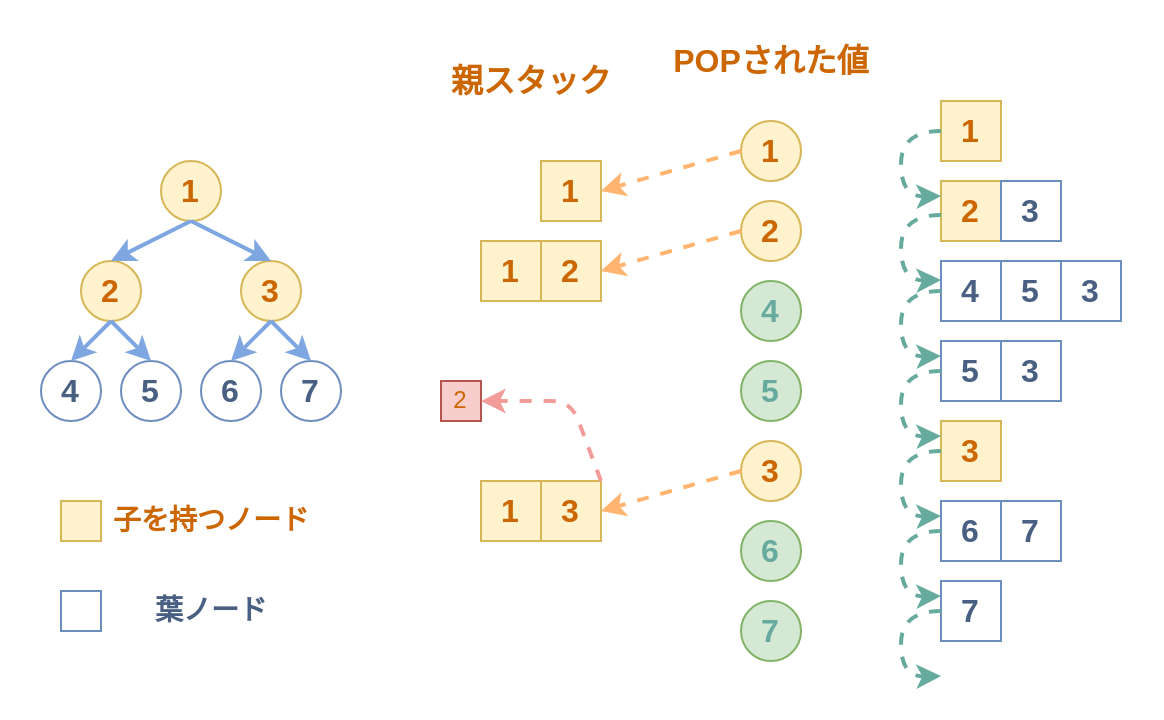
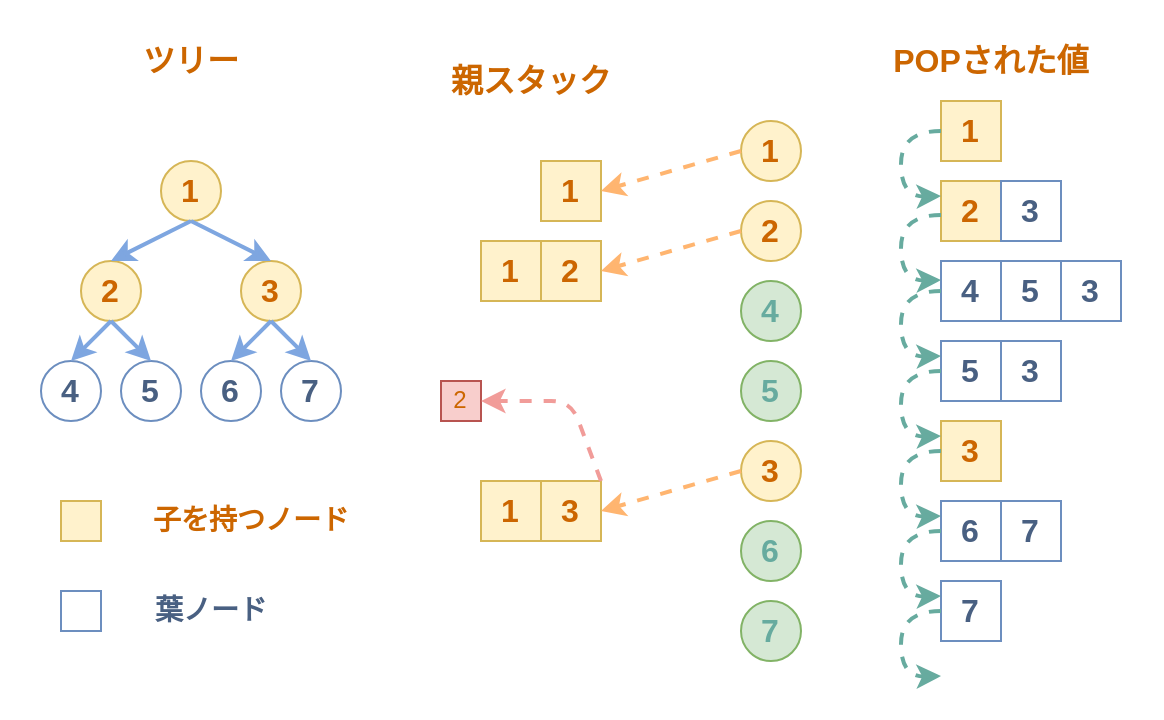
node "ツリー": added
node "POPされた値": moved (771, 61) -> (991, 61)
node "子を持つノード": moved (211, 521) -> (251, 521)
